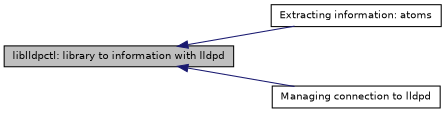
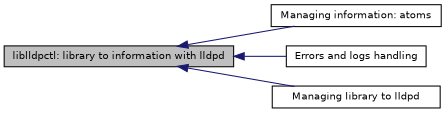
node "Extracting information: atoms": label "Extracting information: atoms" -> "Managing information: atoms"
node "Errors and logs handling": added
node "Managing connection to lldpd": label "Managing connection to lldpd" -> "Managing library to lldpd"
